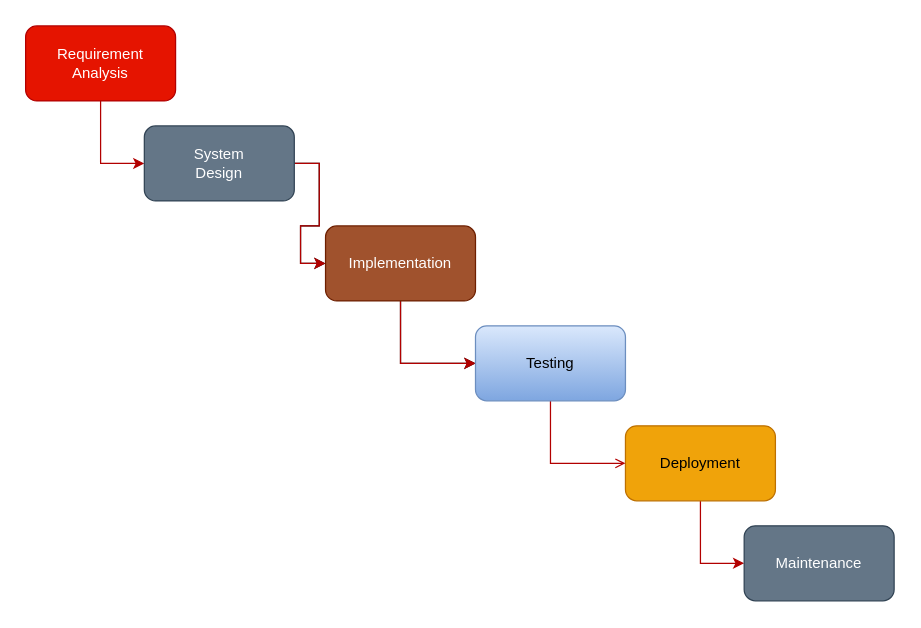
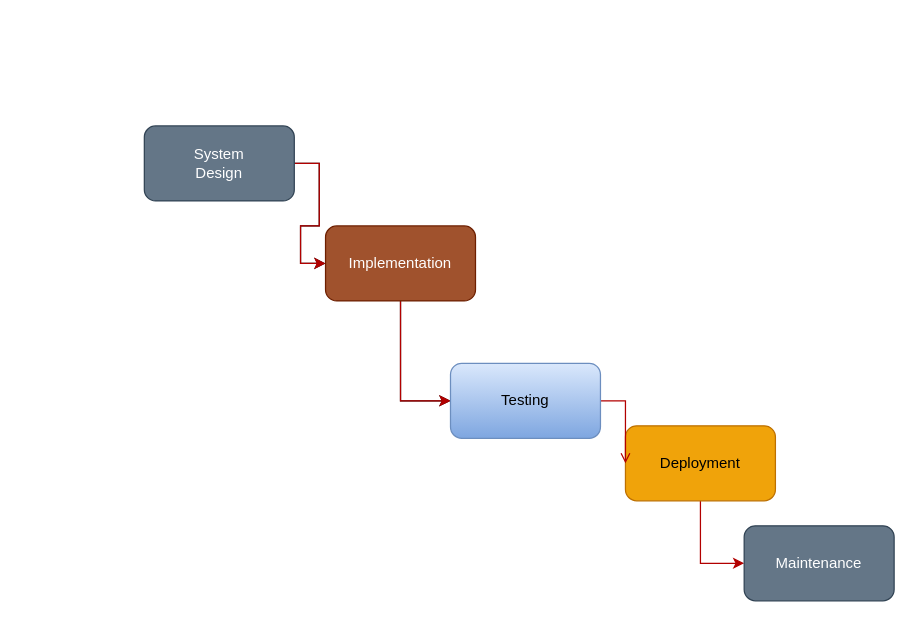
node "Requirement Analysis": removed
edge "Requirement Analysis" -> "System Design": removed
node "Testing": moved (551, 363) -> (526, 401)
